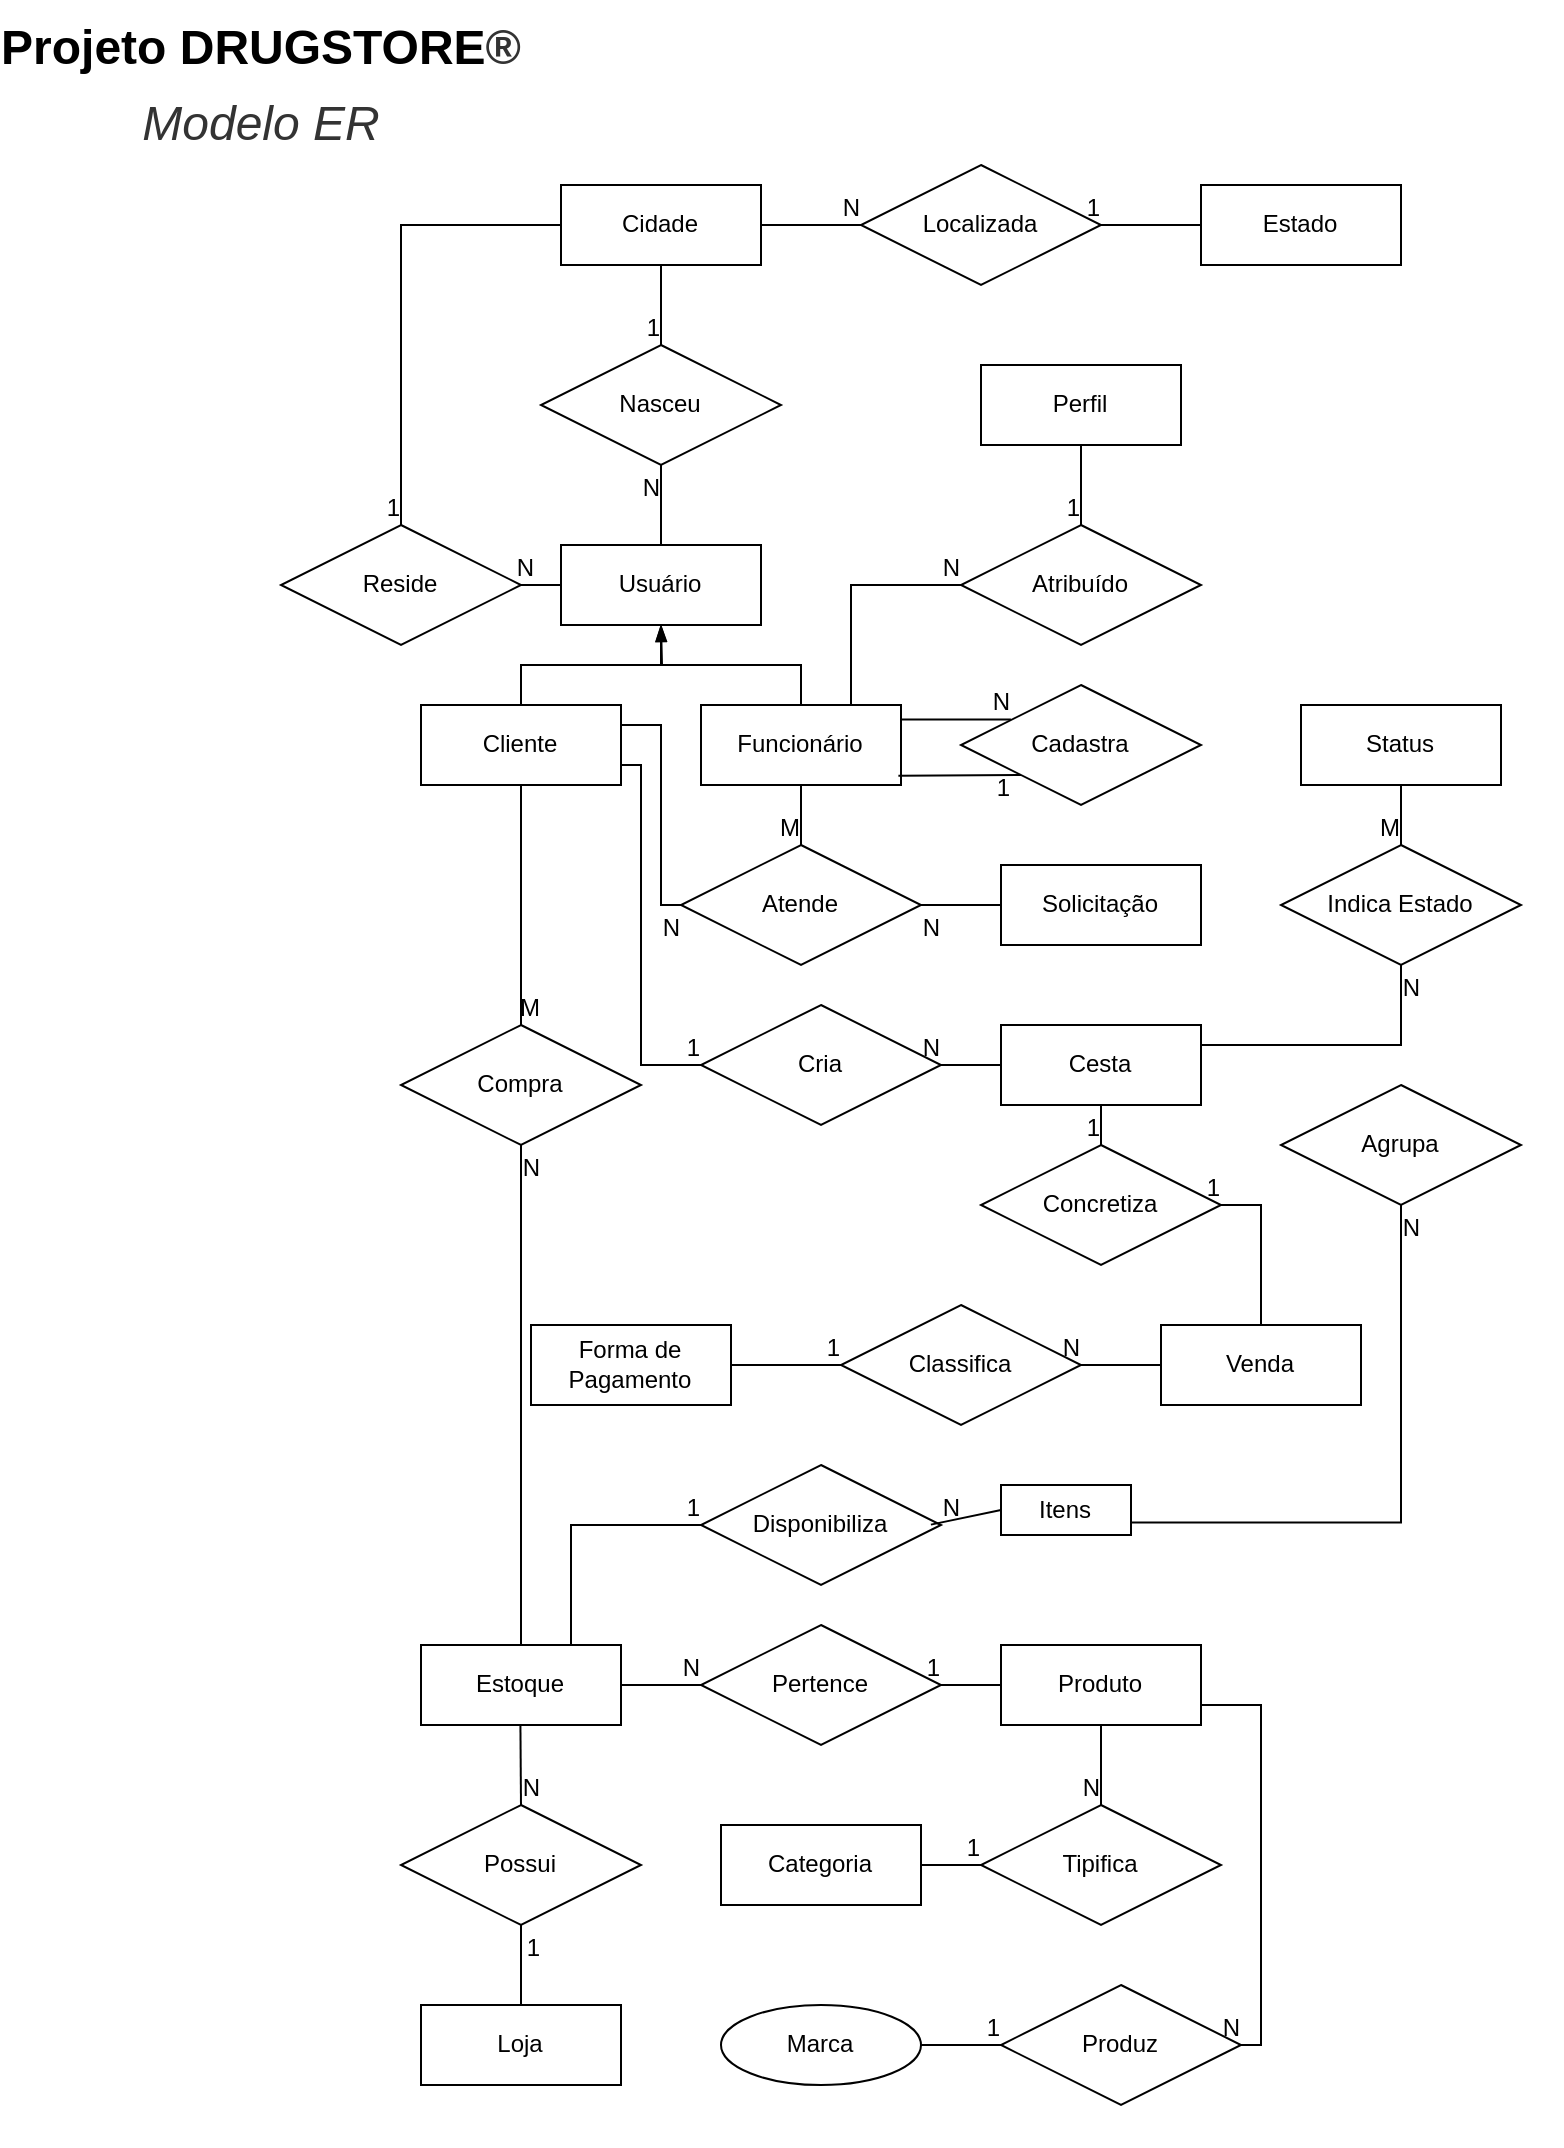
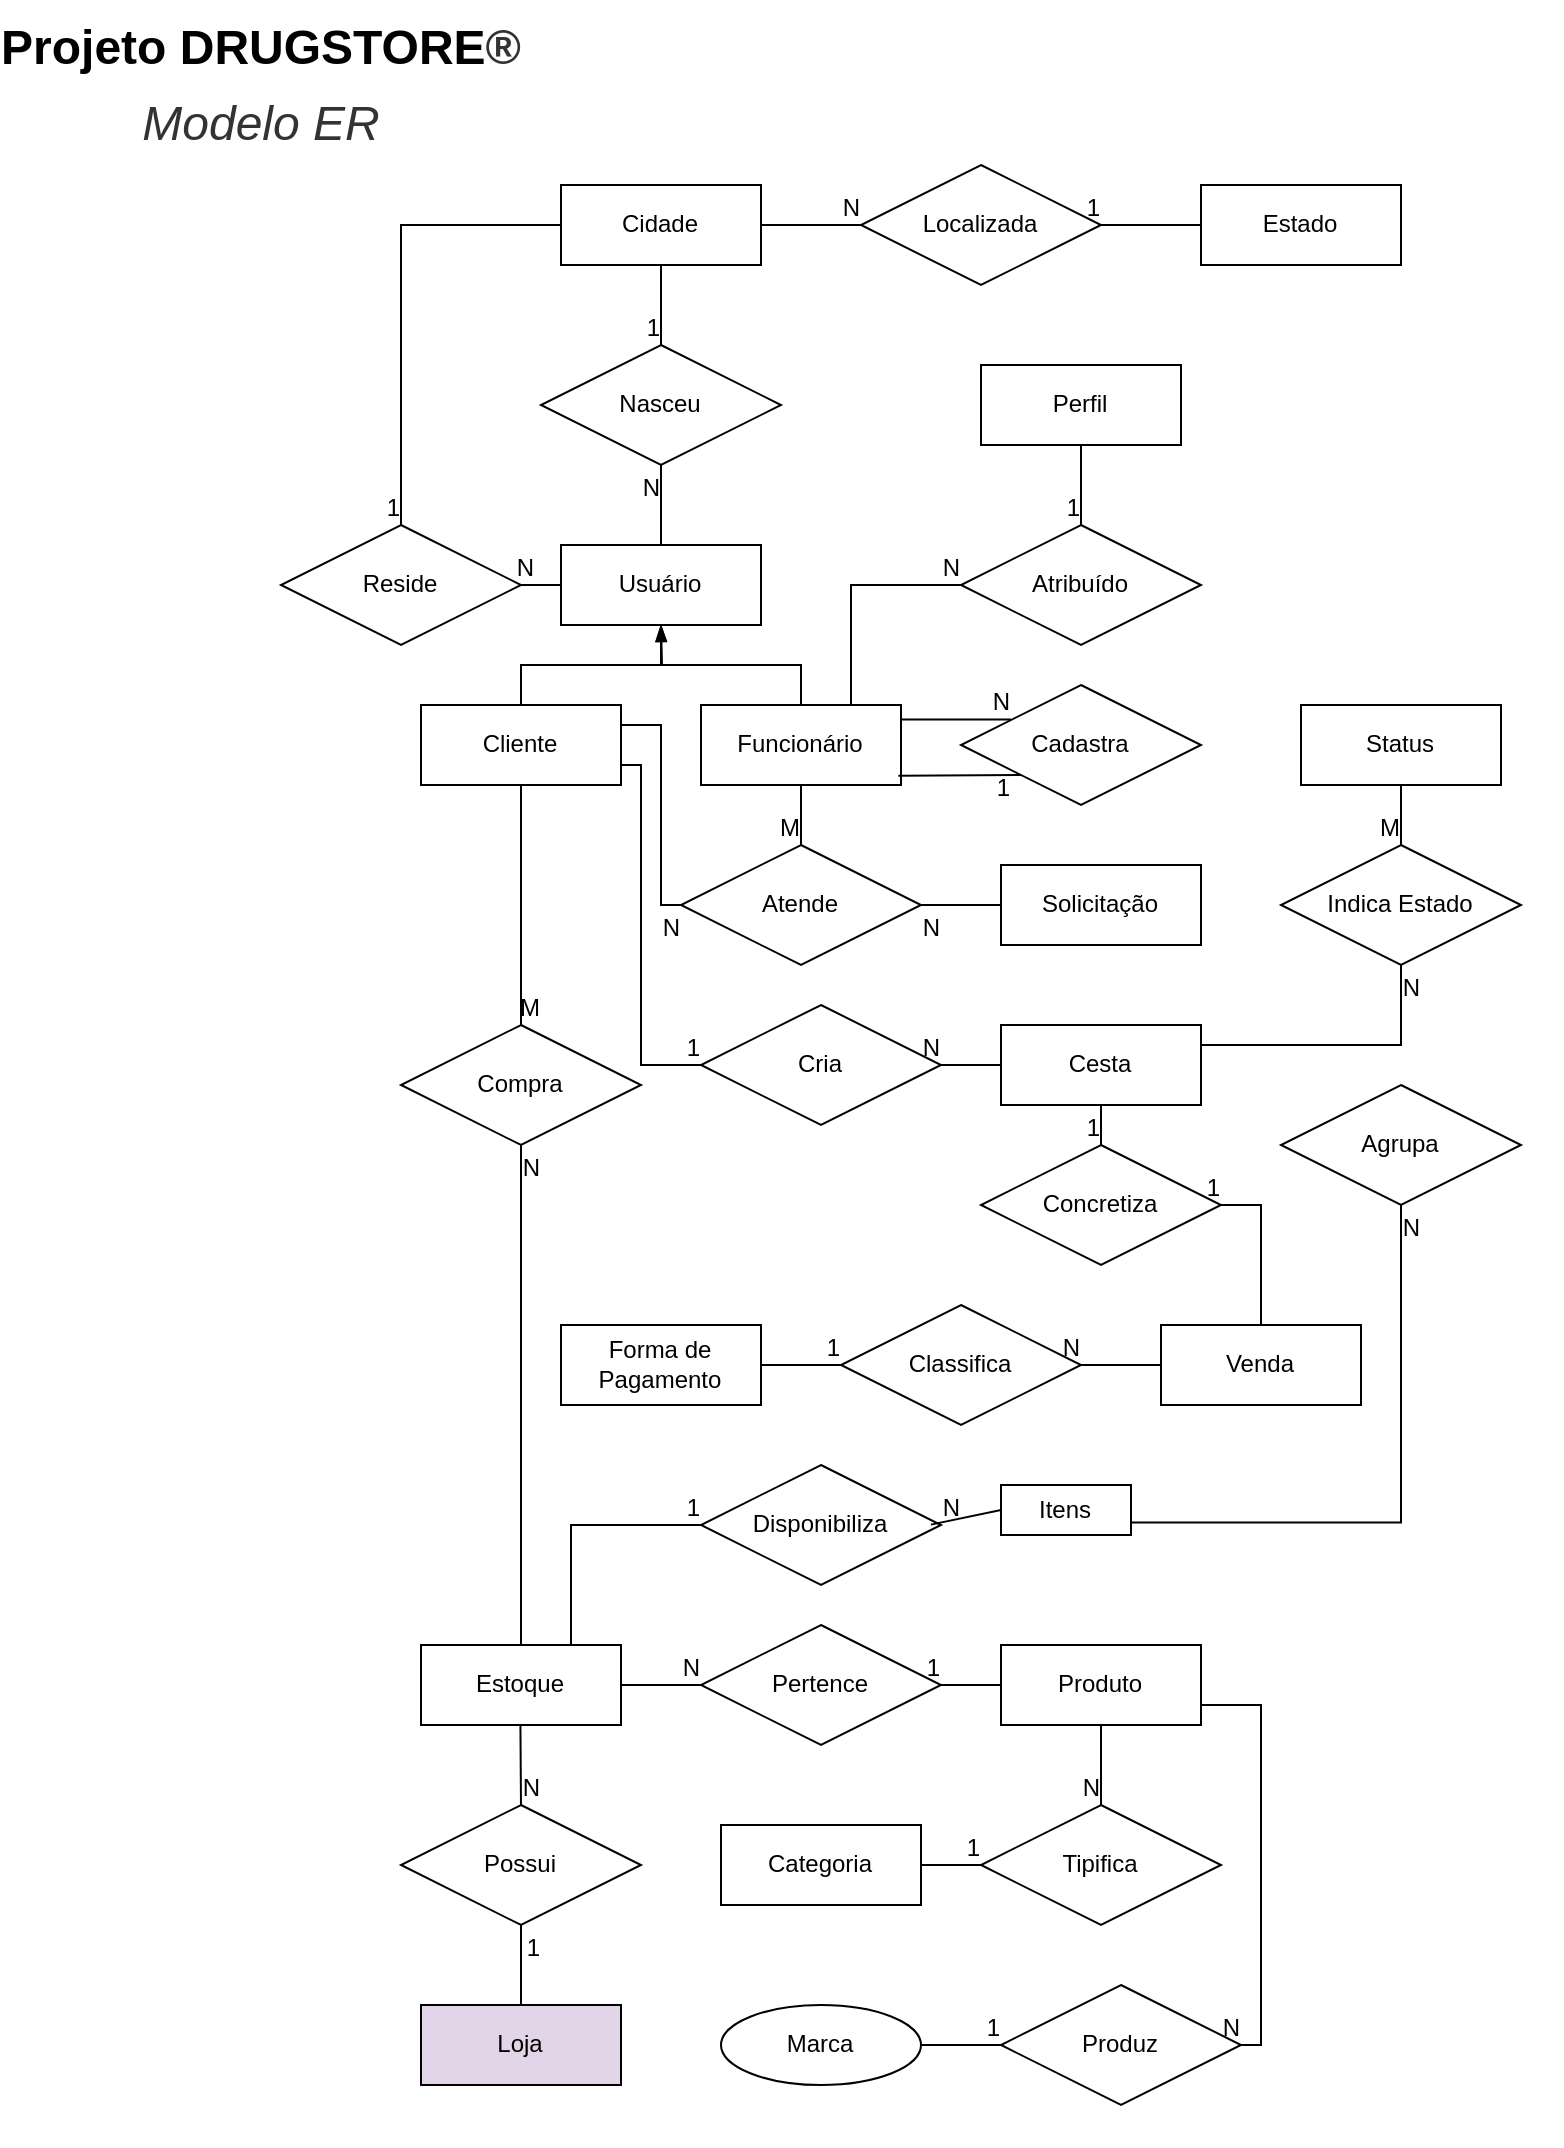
node "Forma de Pagamento": moved (631, 1365) -> (661, 1365)
node "Loja": fillcolor #ffffff -> #e1d5e7
